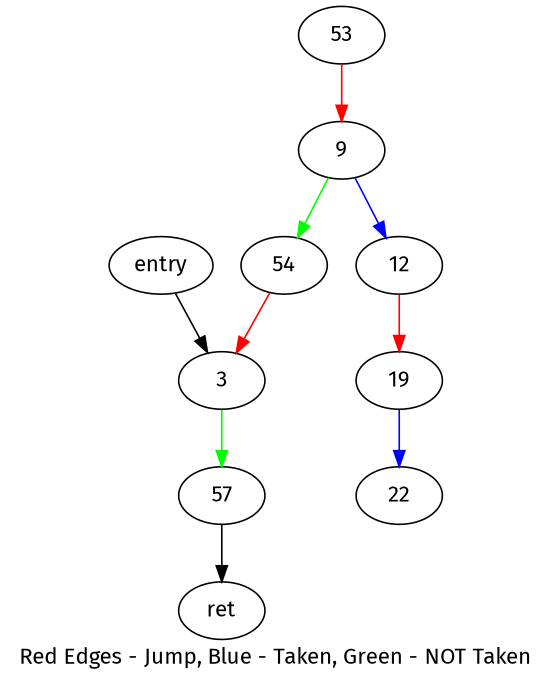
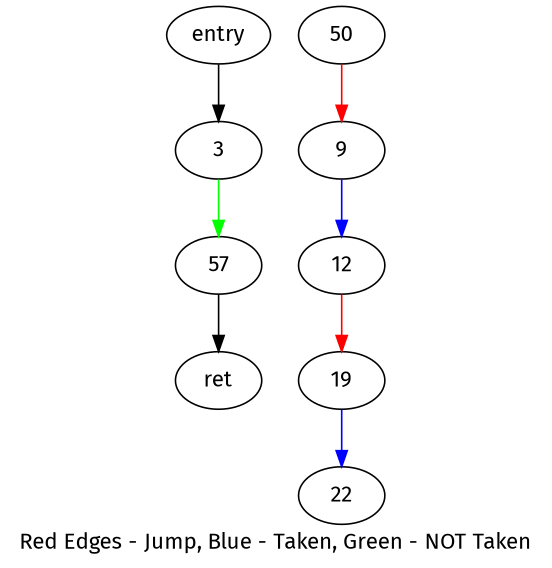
node "53": label "53" -> "50"
node "54": removed
